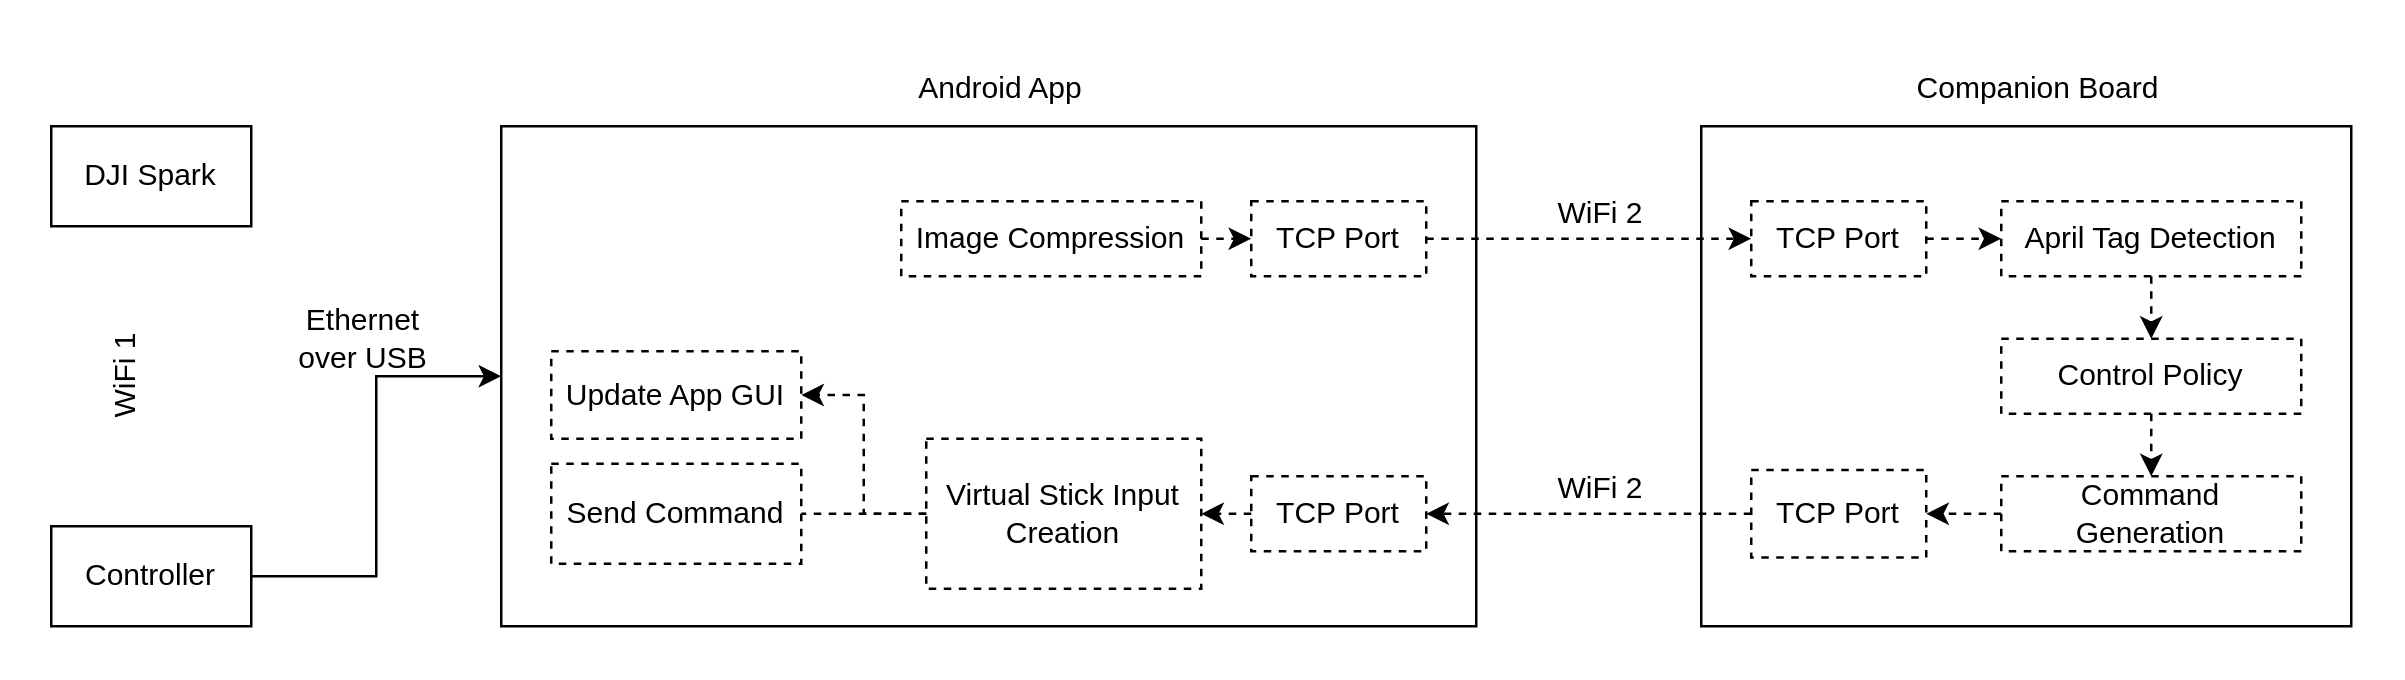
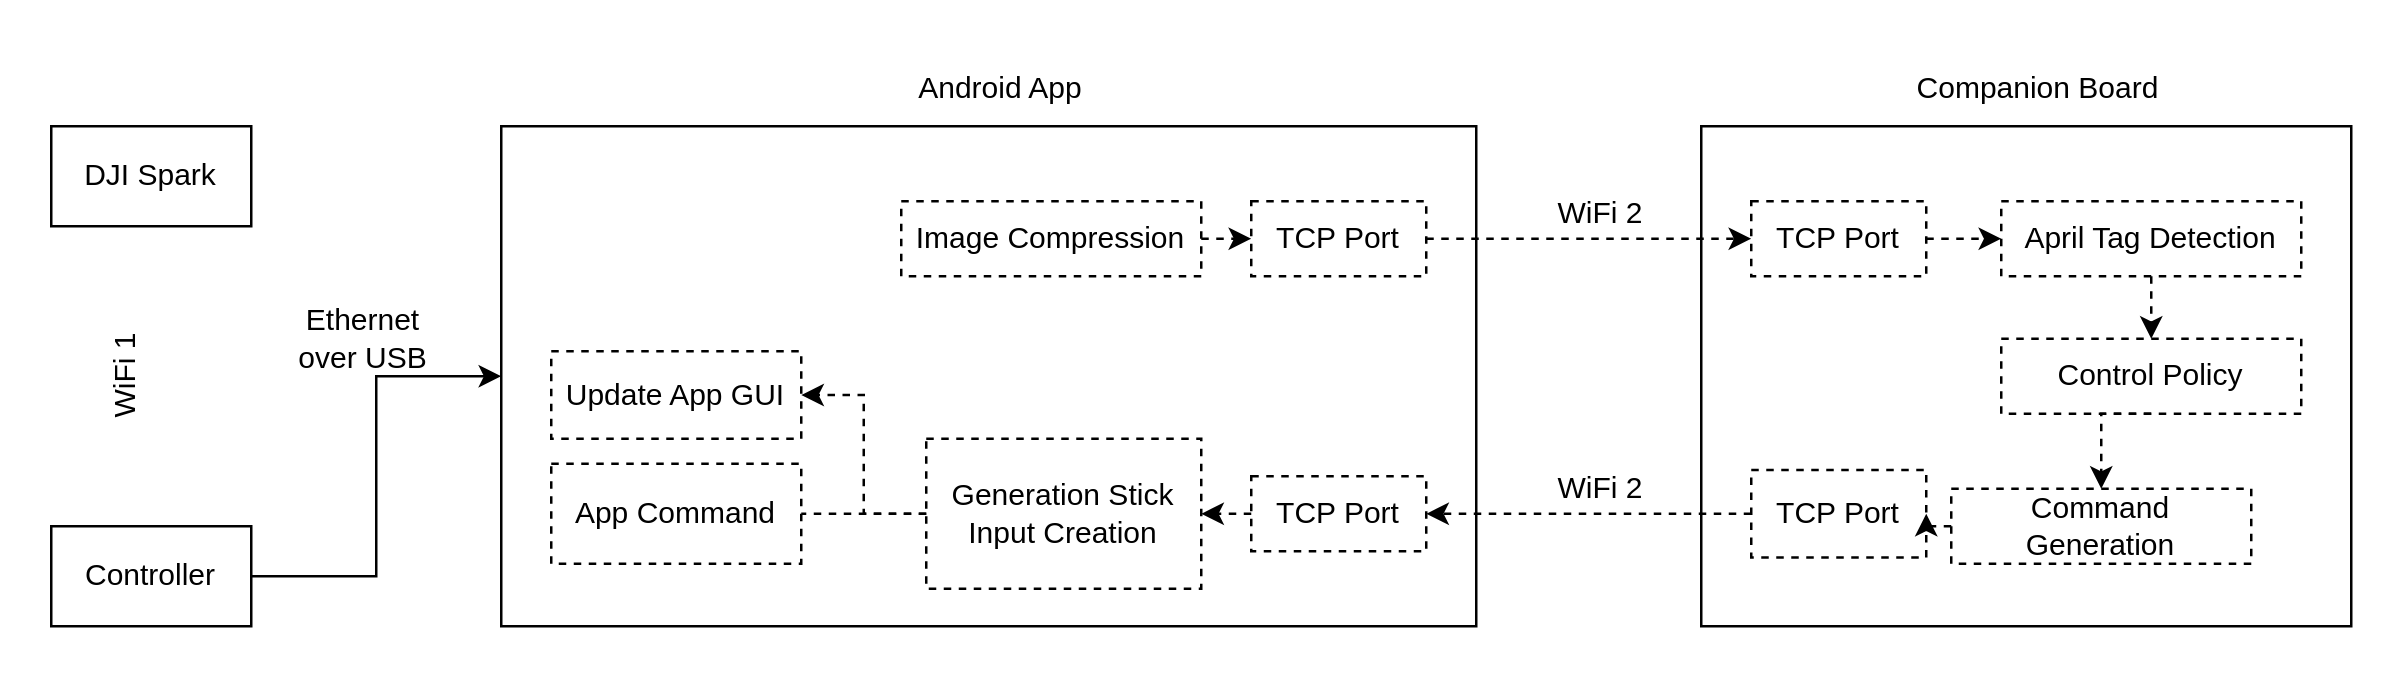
node "Send Command": label "Send Command" -> "App Command"
node "Virtual Stick Input Creation": label "Virtual Stick Input Creation" -> "Generation Stick Input Creation"
node "Command Generation": moved (2151, 514) -> (2101, 526)
